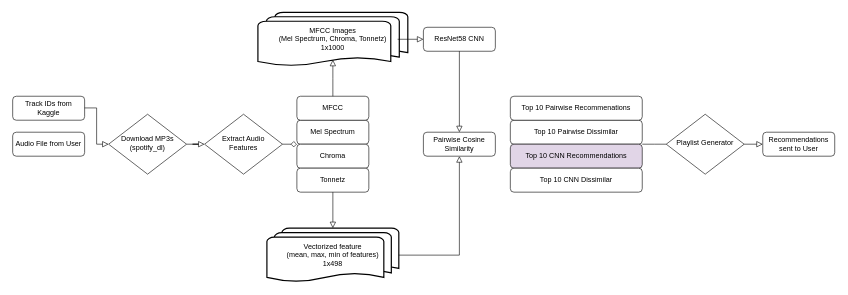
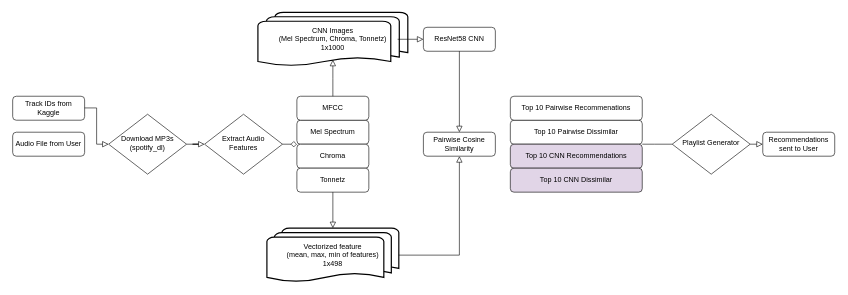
node "MFCC Images (Mel Spectrum, Chroma, Tonnetz) 1x1000": label "MFCC Images (Mel Spectrum, Chroma, Tonnetz) 1x1000" -> "CNN Images (Mel Spectrum, Chroma, Tonnetz) 1x1000"
node "Playlist Generator": moved (705, 144) -> (711, 144)
node "Top 10 CNN Dissimilar": fillcolor #ffffff -> #e1d5e7
